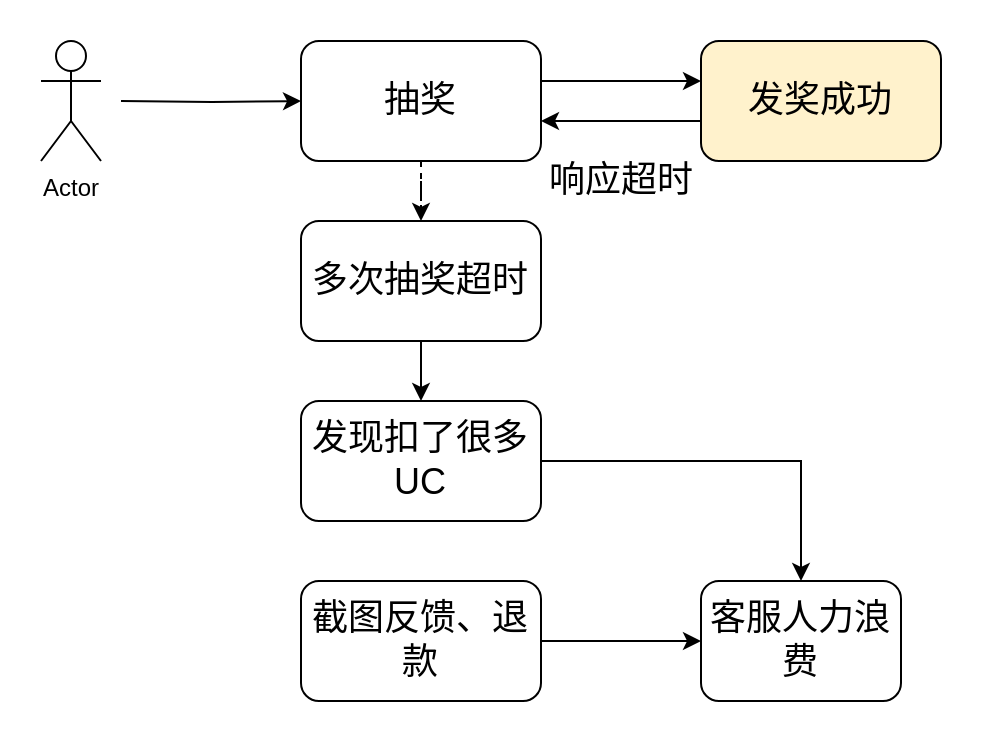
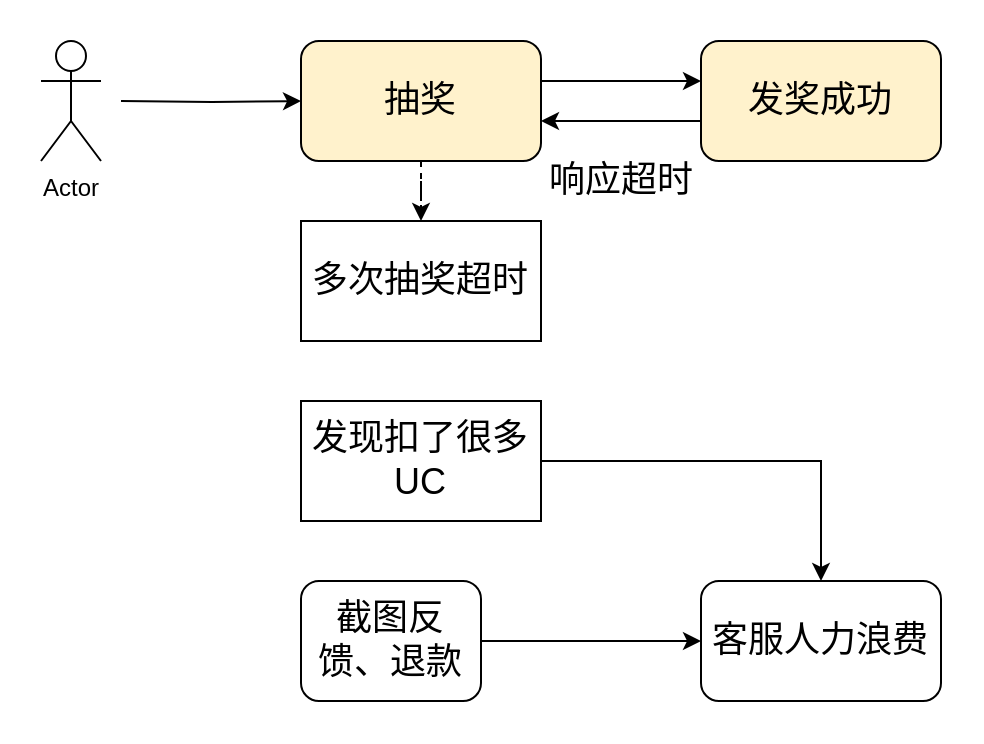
node "抽奖": fillcolor #ffffff -> #fff2cc
node "多次抽奖超时": shape rounded rectangle -> rectangle
edge "多次抽奖超时" -> "发现扣了很多UC": removed
node "发现扣了很多UC": shape rounded rectangle -> rectangle
node "截图反馈、退款": size 240x120 -> 180x120
node "客服人力浪费": size 200x120 -> 240x120
